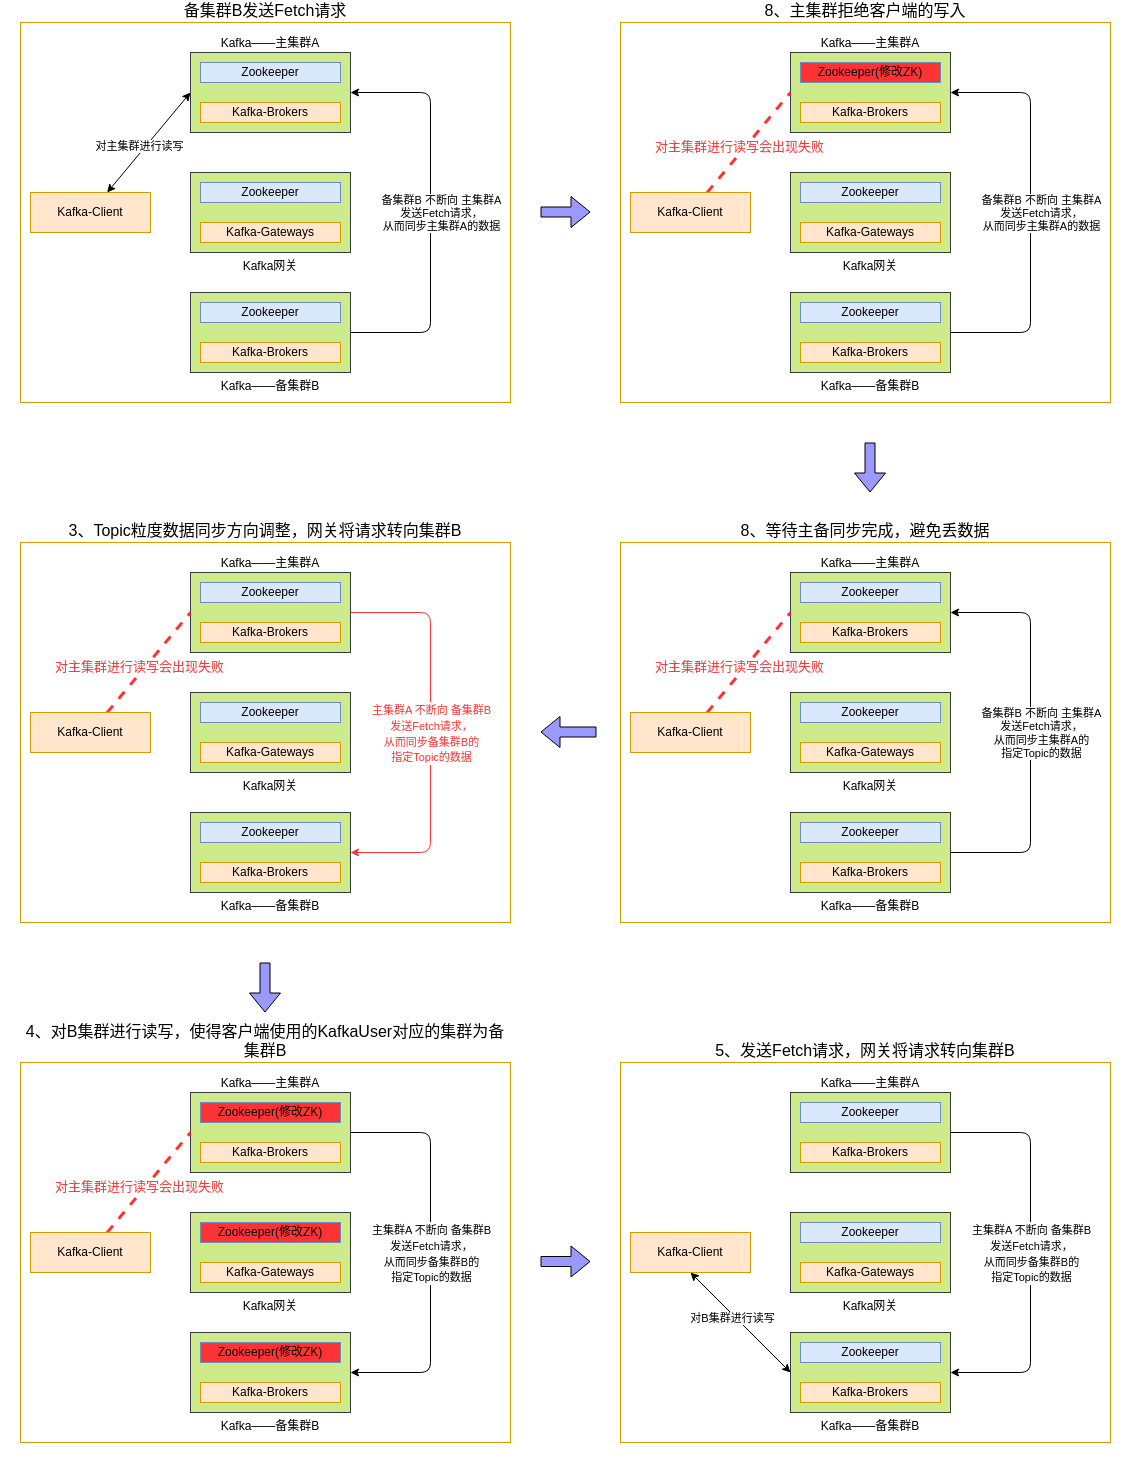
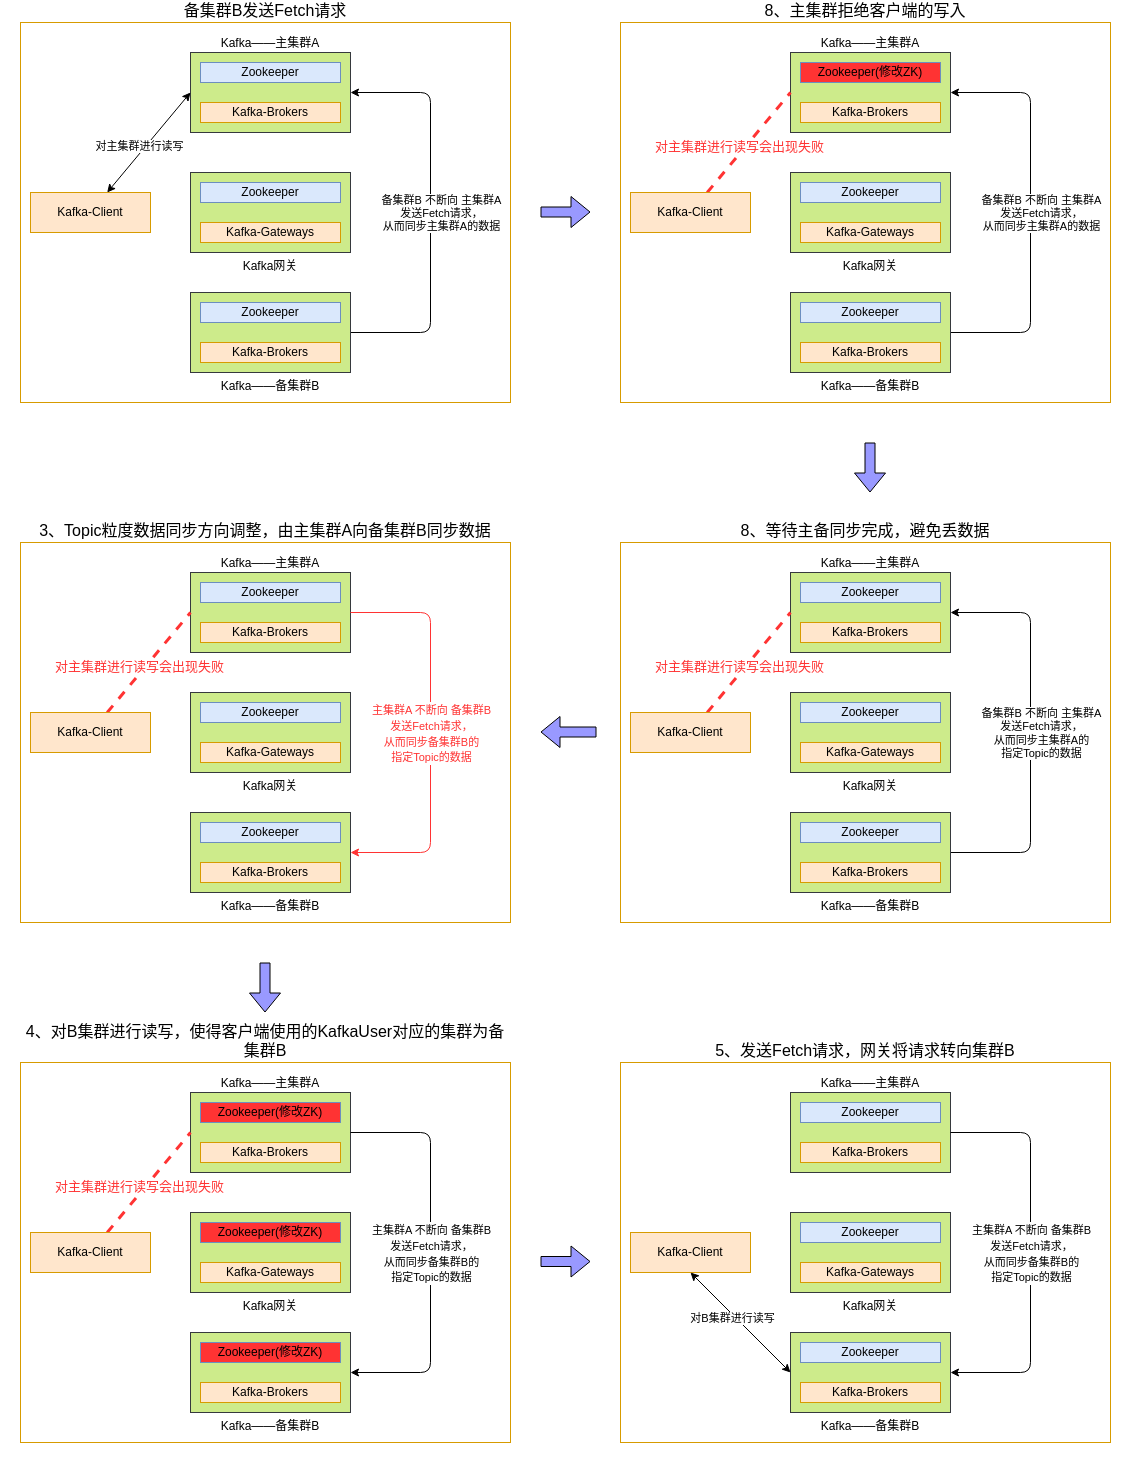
node "3、Topic粒度数据同步方向调整，网关将请求转向集群B": label "3、Topic粒度数据同步方向调整，网关将请求转向集群B" -> "3、Topic粒度数据同步方向调整，由主集群A向备集群B同步数据"
